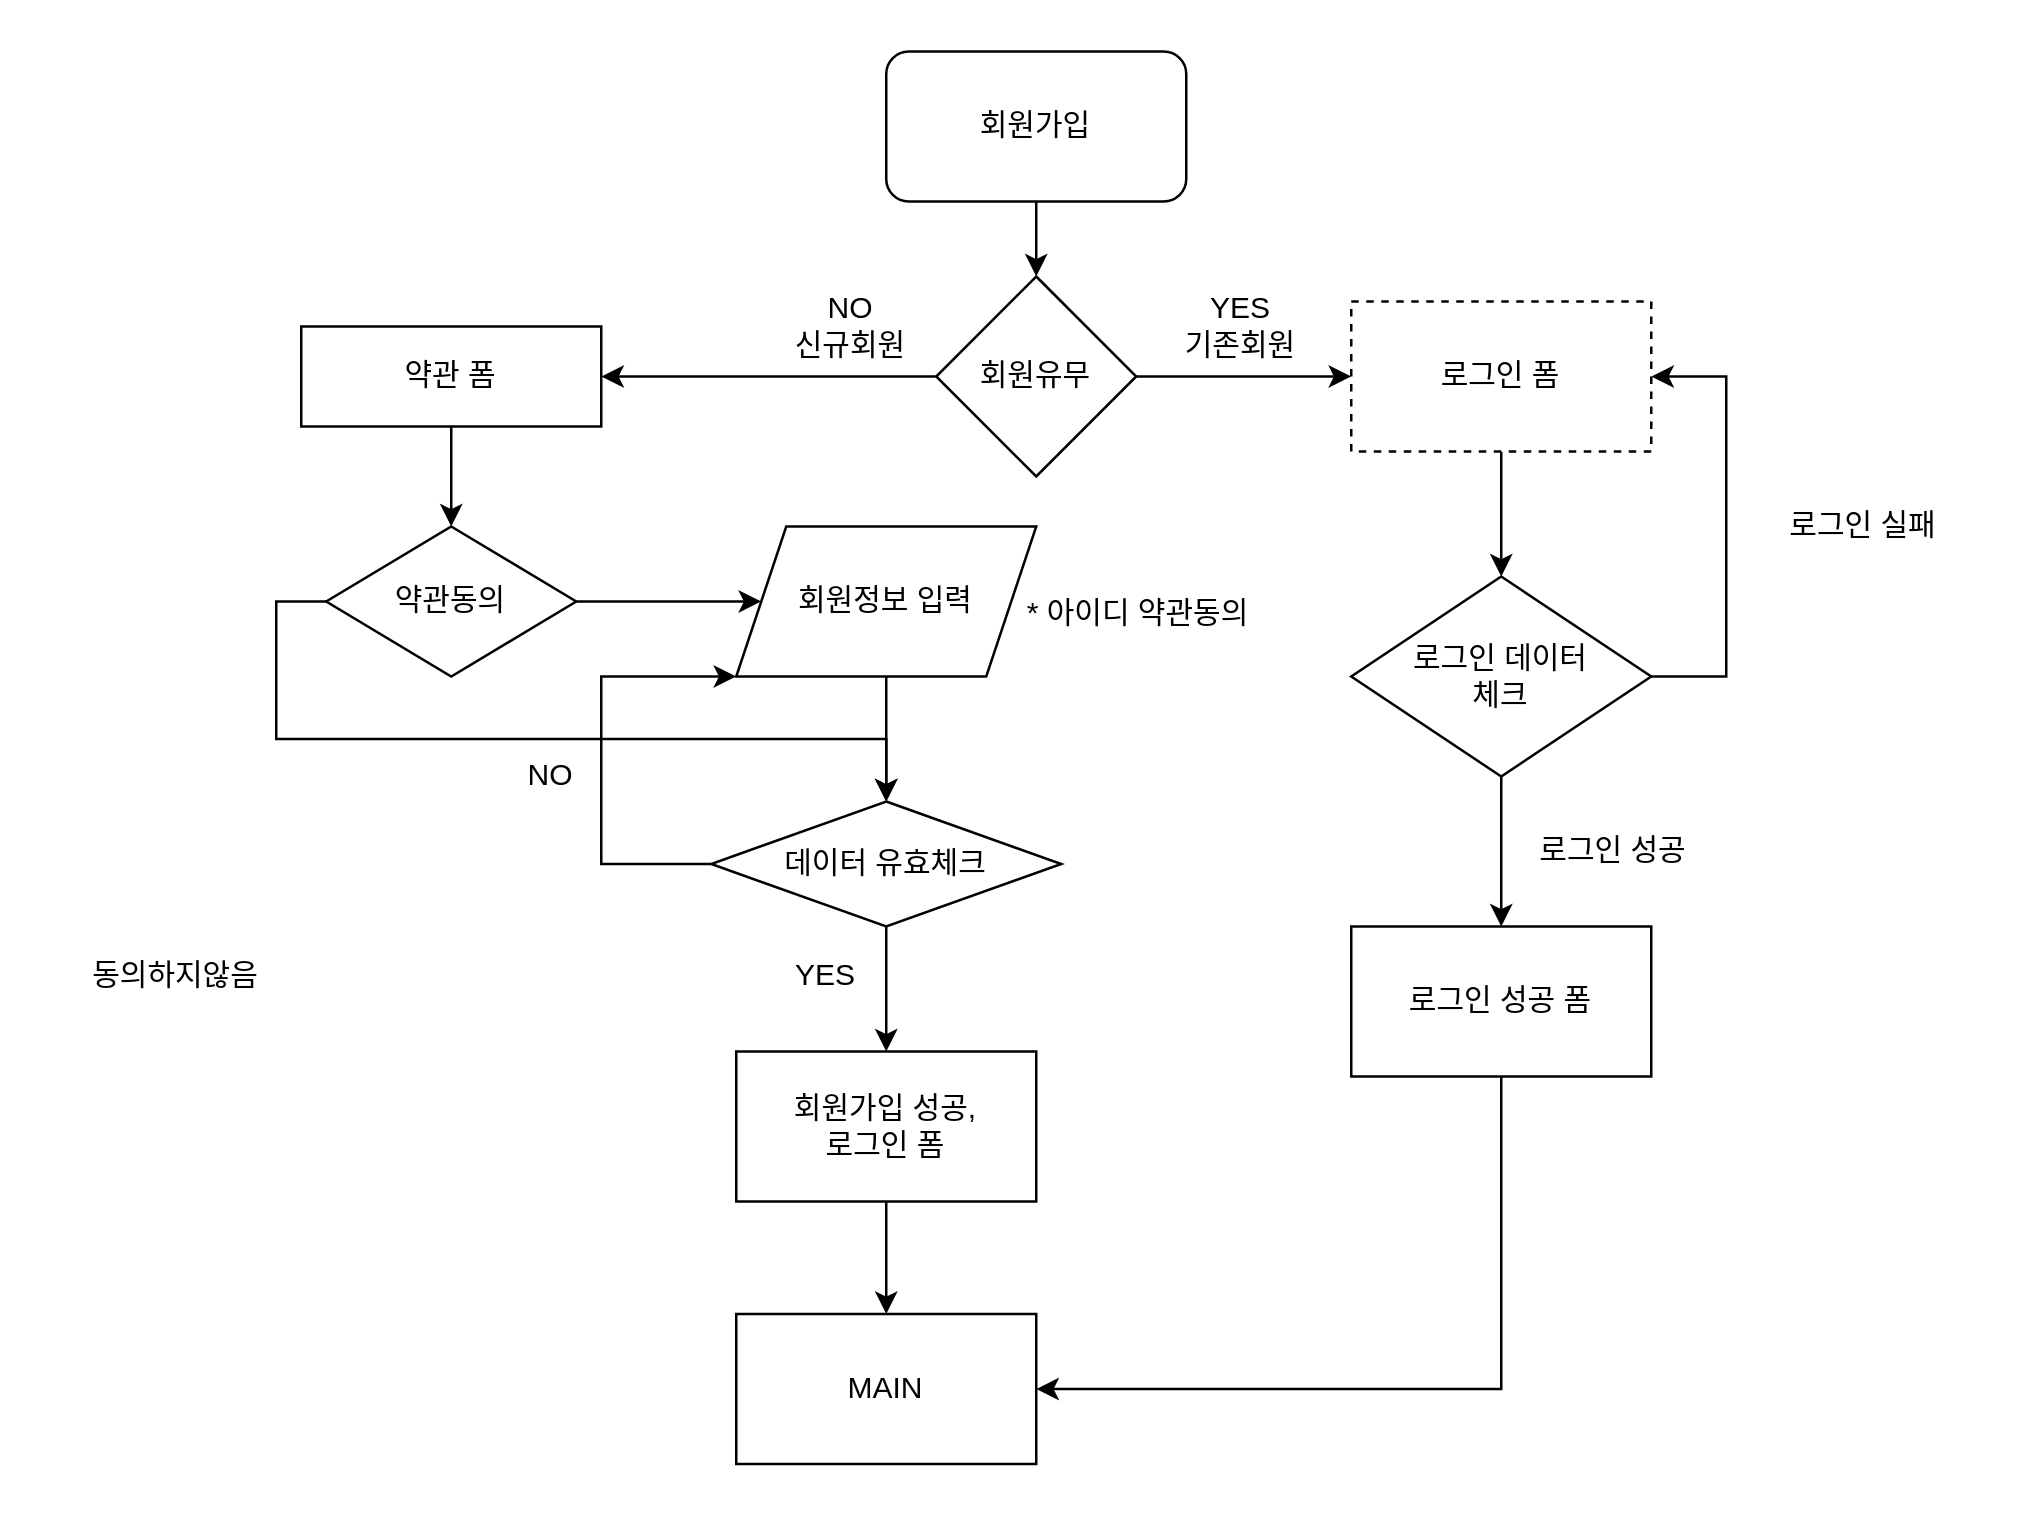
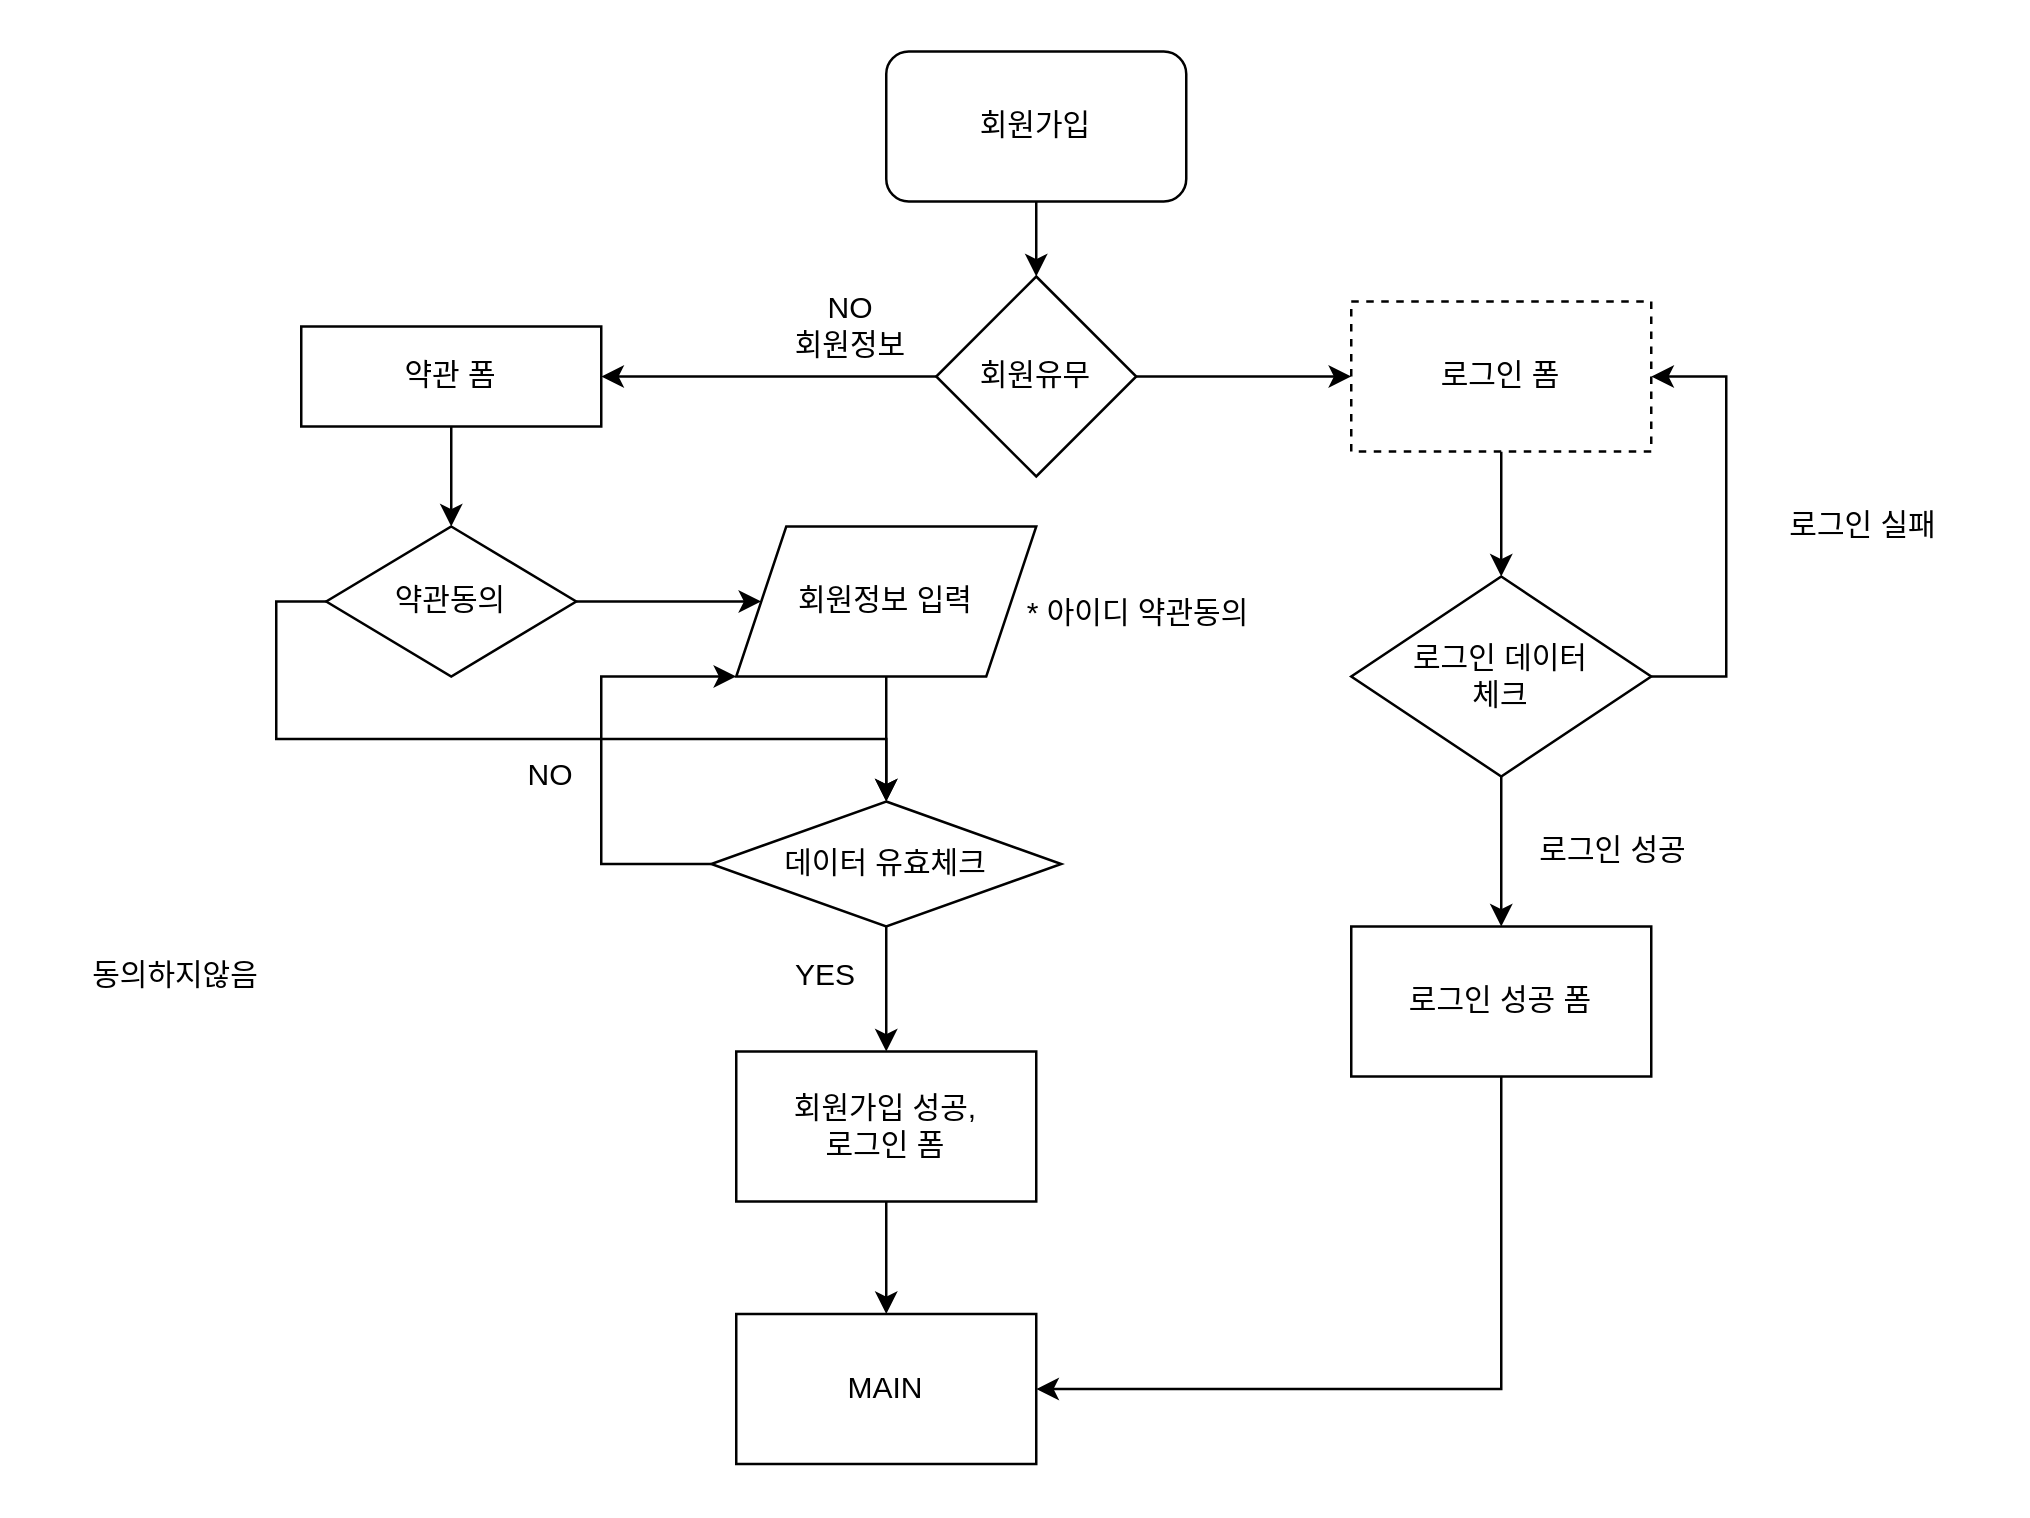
node "NO 신규회원": label "NO 신규회원" -> "NO 회원정보"
node "YES 기존회원": removed
